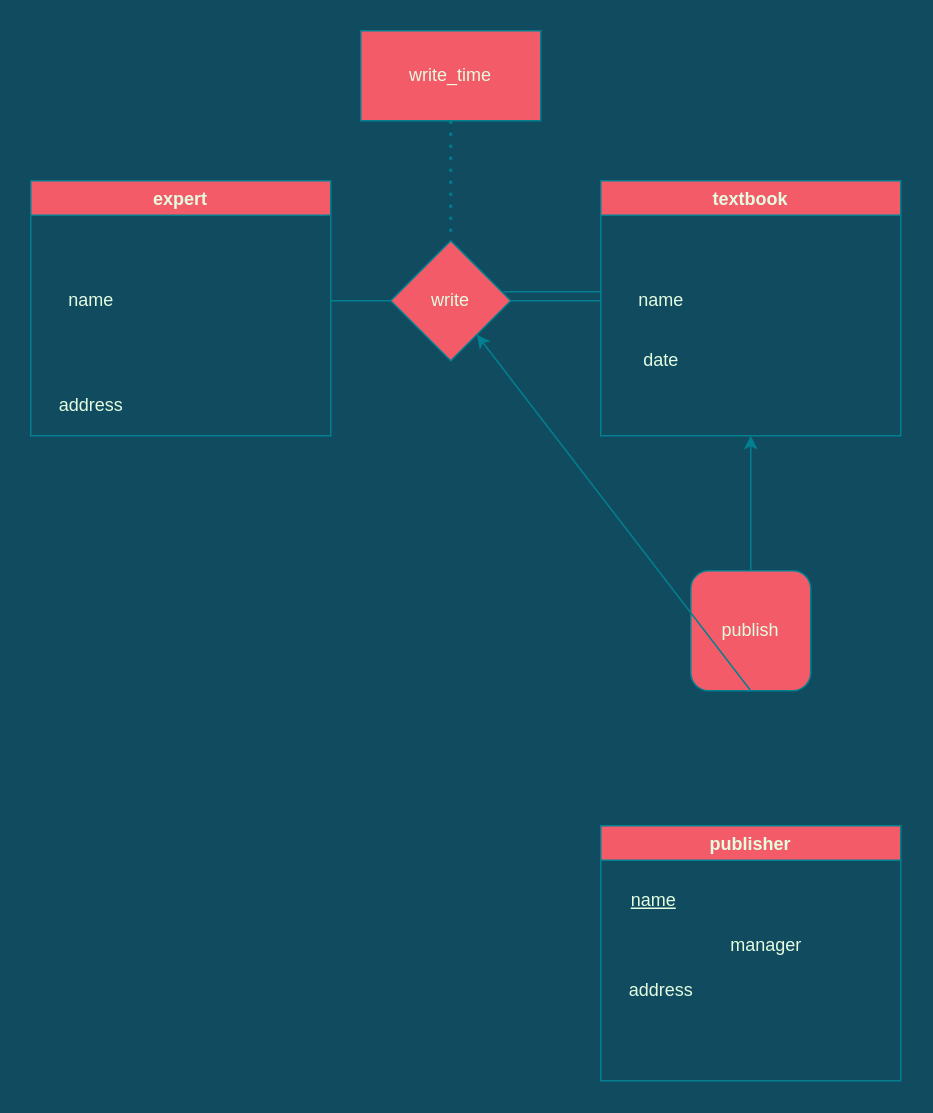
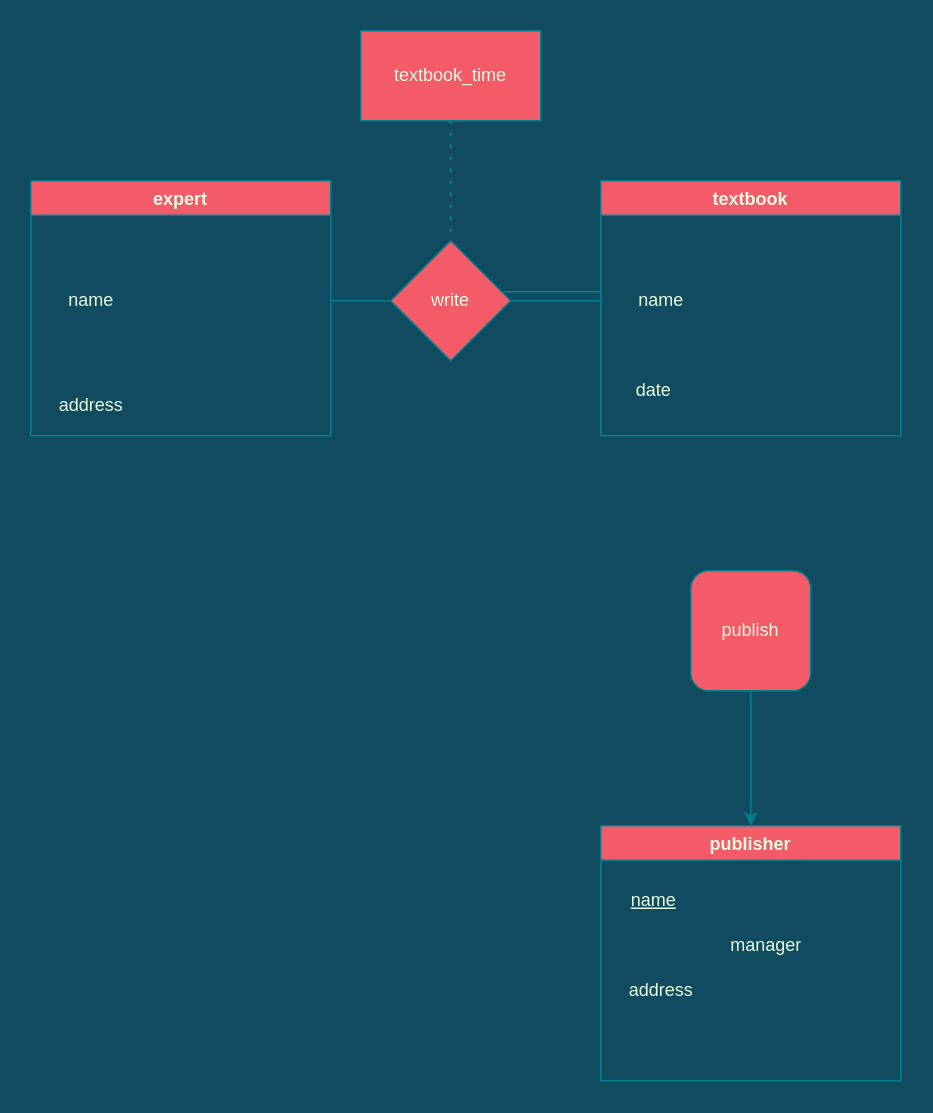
node "write_time": label "write_time" -> "textbook_time"
node "date": moved (661, 361) -> (653, 391)
edge "publish" -> "textbook": removed
edge "publish" -> "write": now "publish" -> "publisher"
